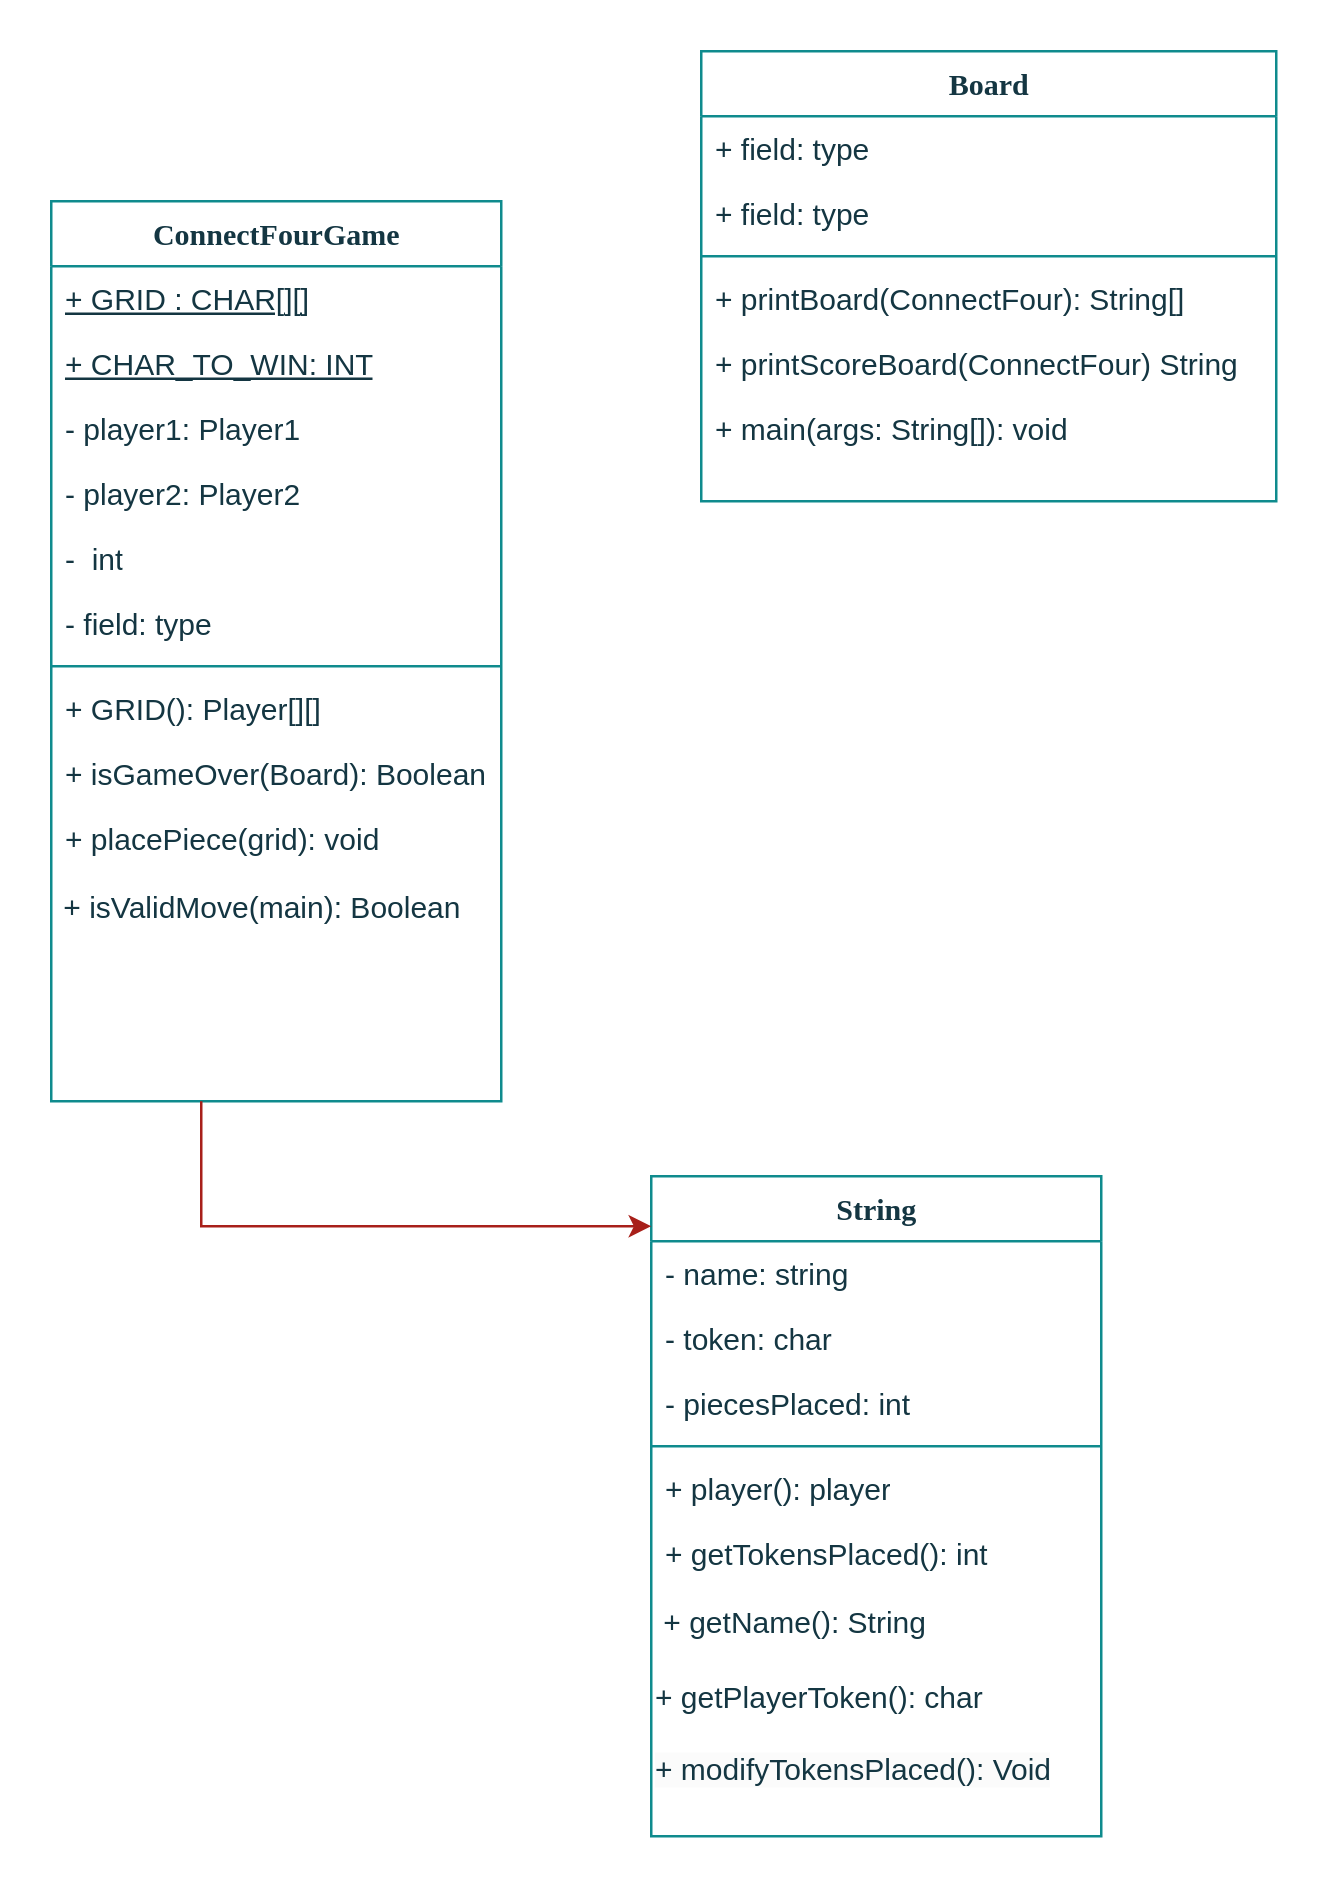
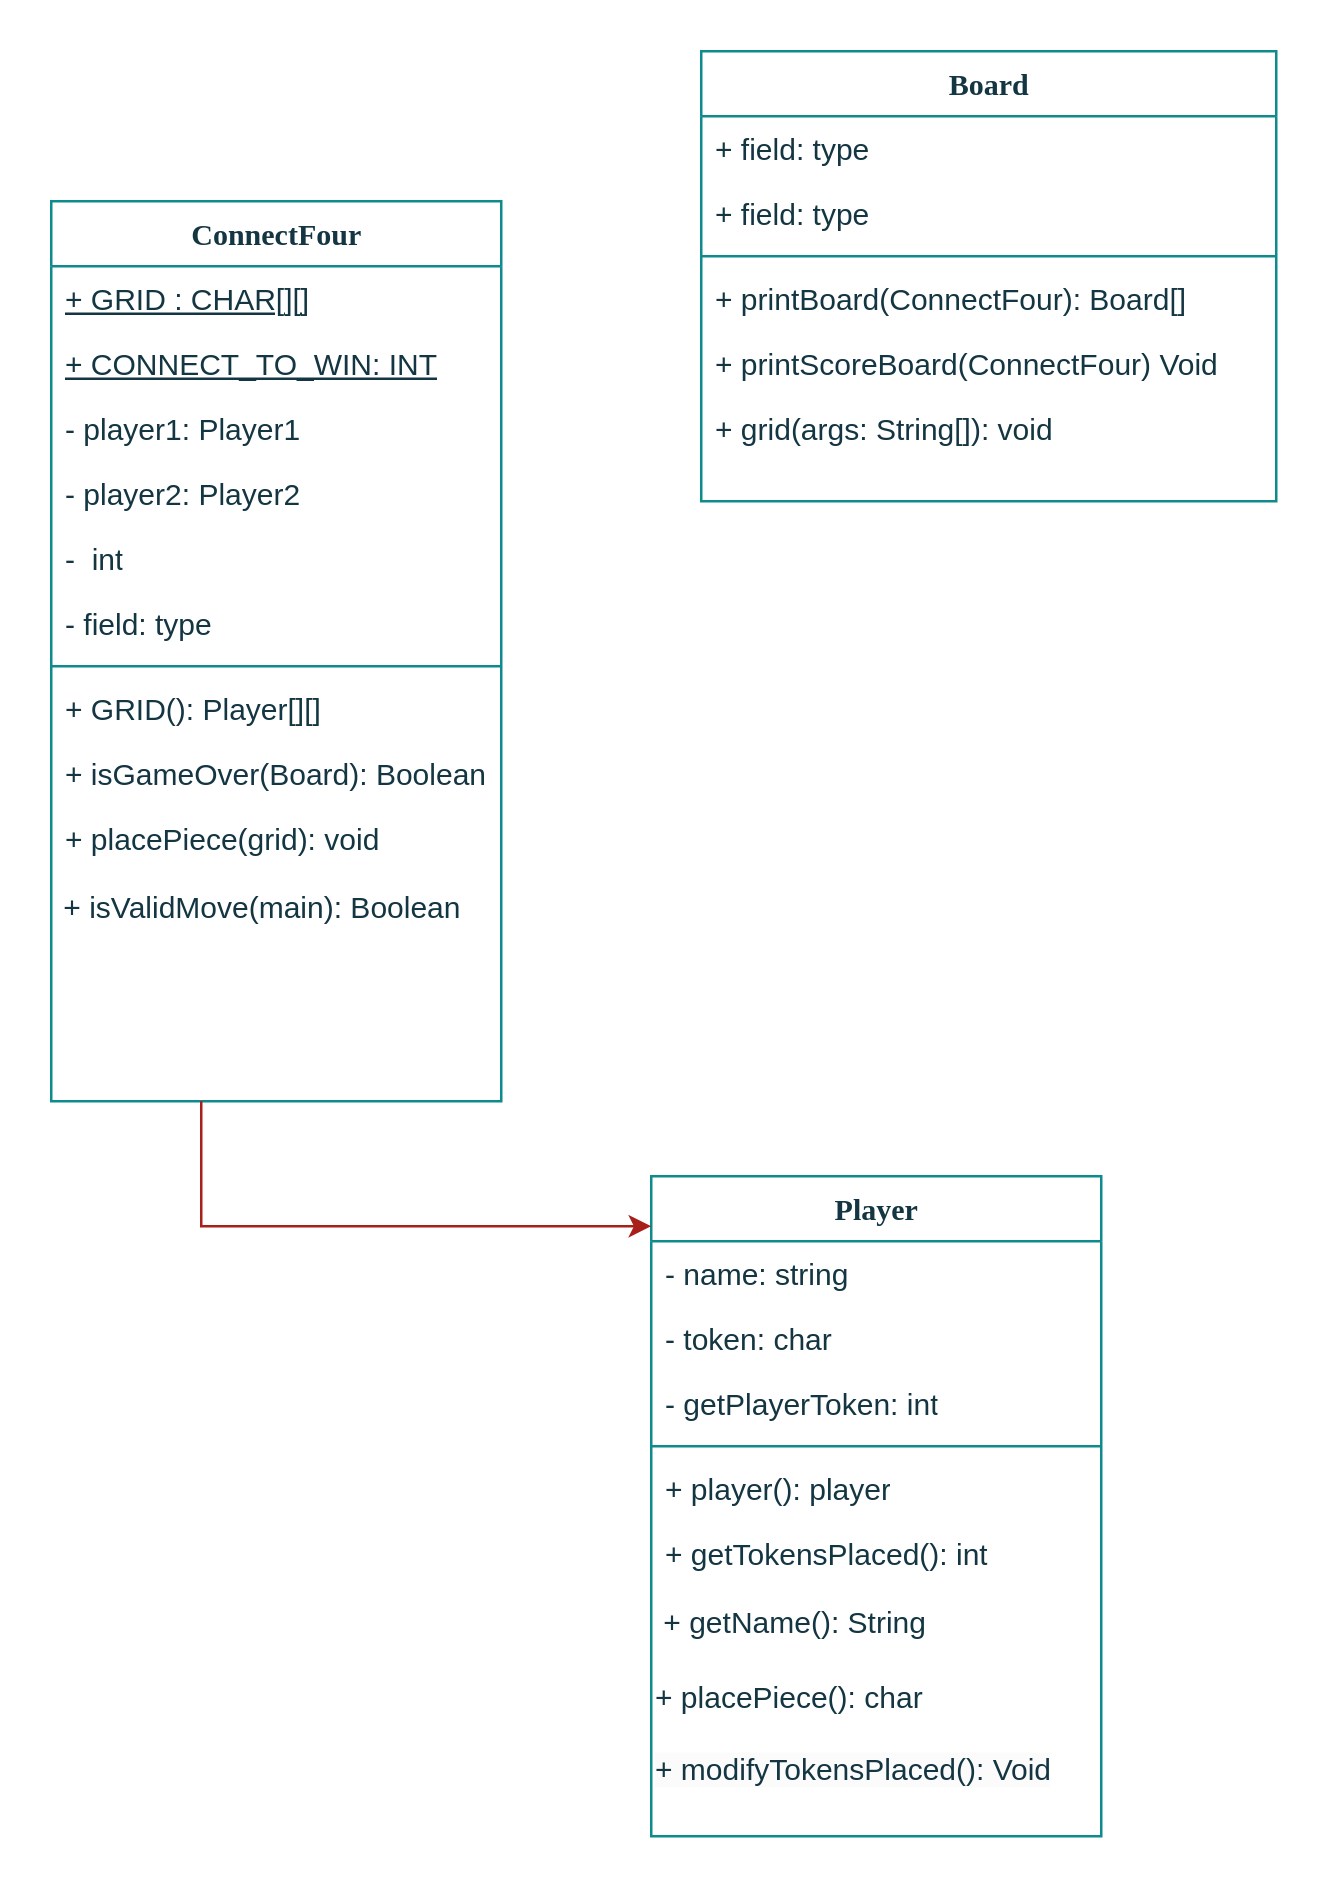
node "ConnectFourGame": label "ConnectFourGame" -> "ConnectFour"
node "+ printBoard(ConnectFour): String[]": label "+ printBoard(ConnectFour): String[]" -> "+ printBoard(ConnectFour): Board[]"
node "+ CHAR_TO_WIN: INT": label "+ CHAR_TO_WIN: INT" -> "+ CONNECT_TO_WIN: INT"
node "+ printScoreBoard(ConnectFour) String": label "+ printScoreBoard(ConnectFour) String" -> "+ printScoreBoard(ConnectFour) Void"
node "+ main(args: String[]): void": label "+ main(args: String[]): void" -> "+ grid(args: String[]): void"
node "String": label "String" -> "Player"
node "- piecesPlaced: int": label "- piecesPlaced: int" -> "- getPlayerToken: int"
node "+ getPlayerToken(): char": label "+ getPlayerToken(): char" -> "+ placePiece(): char"
